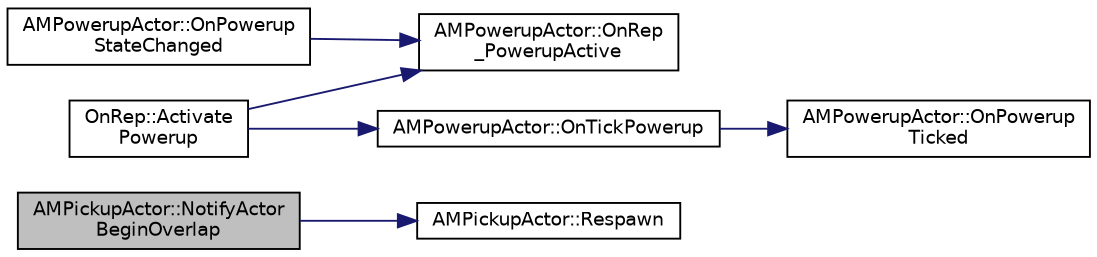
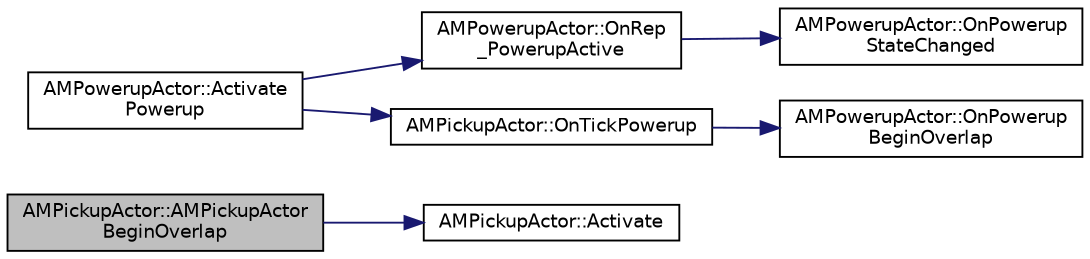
edge "AMPowerupActor::OnPowerup StateChanged" -> "AMPowerupActor::OnRep _PowerupActive": reversed
node "OnRep::Activate Powerup": label "OnRep::Activate Powerup" -> "AMPowerupActor::Activate Powerup"
node "AMPowerupActor::OnTickPowerup": label "AMPowerupActor::OnTickPowerup" -> "AMPickupActor::OnTickPowerup"
node "AMPowerupActor::OnPowerup Ticked": label "AMPowerupActor::OnPowerup Ticked" -> "AMPowerupActor::OnPowerup BeginOverlap"
node "AMPickupActor::NotifyActor BeginOverlap": label "AMPickupActor::NotifyActor BeginOverlap" -> "AMPickupActor::AMPickupActor BeginOverlap"
node "AMPickupActor::Respawn": label "AMPickupActor::Respawn" -> "AMPickupActor::Activate"
